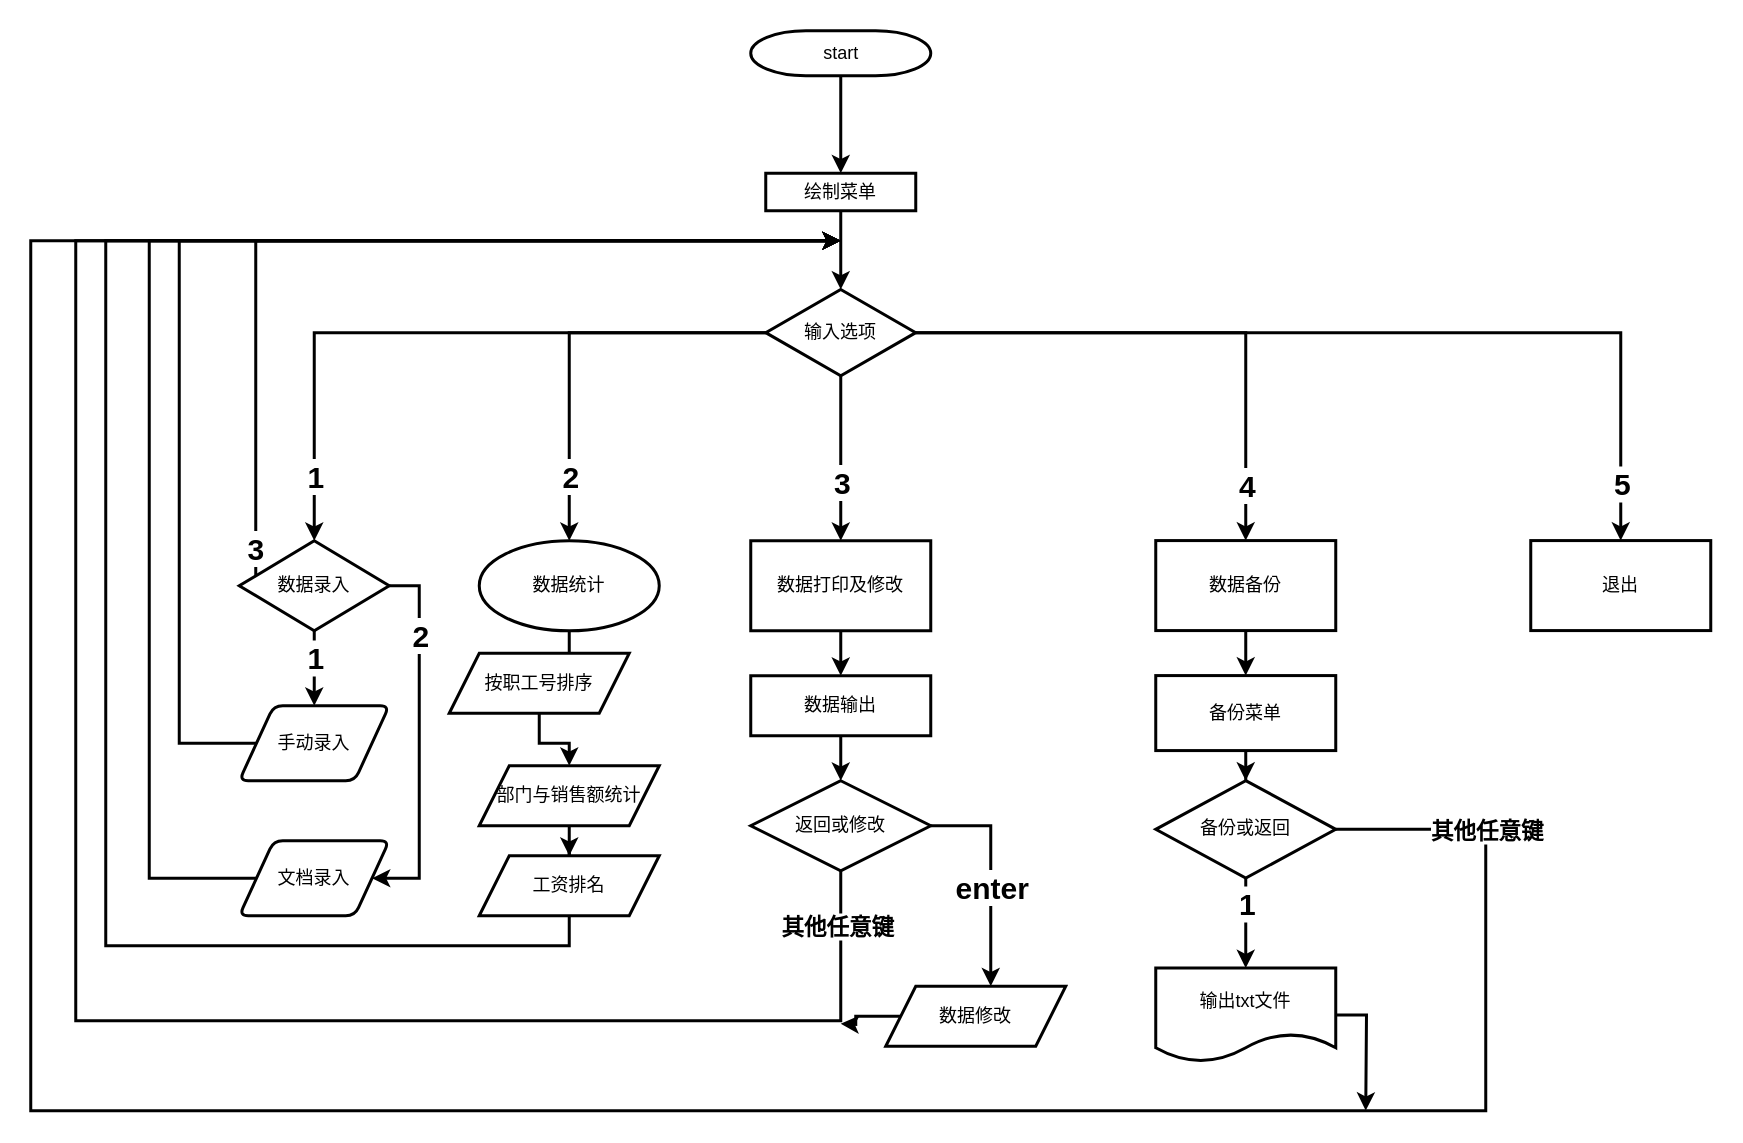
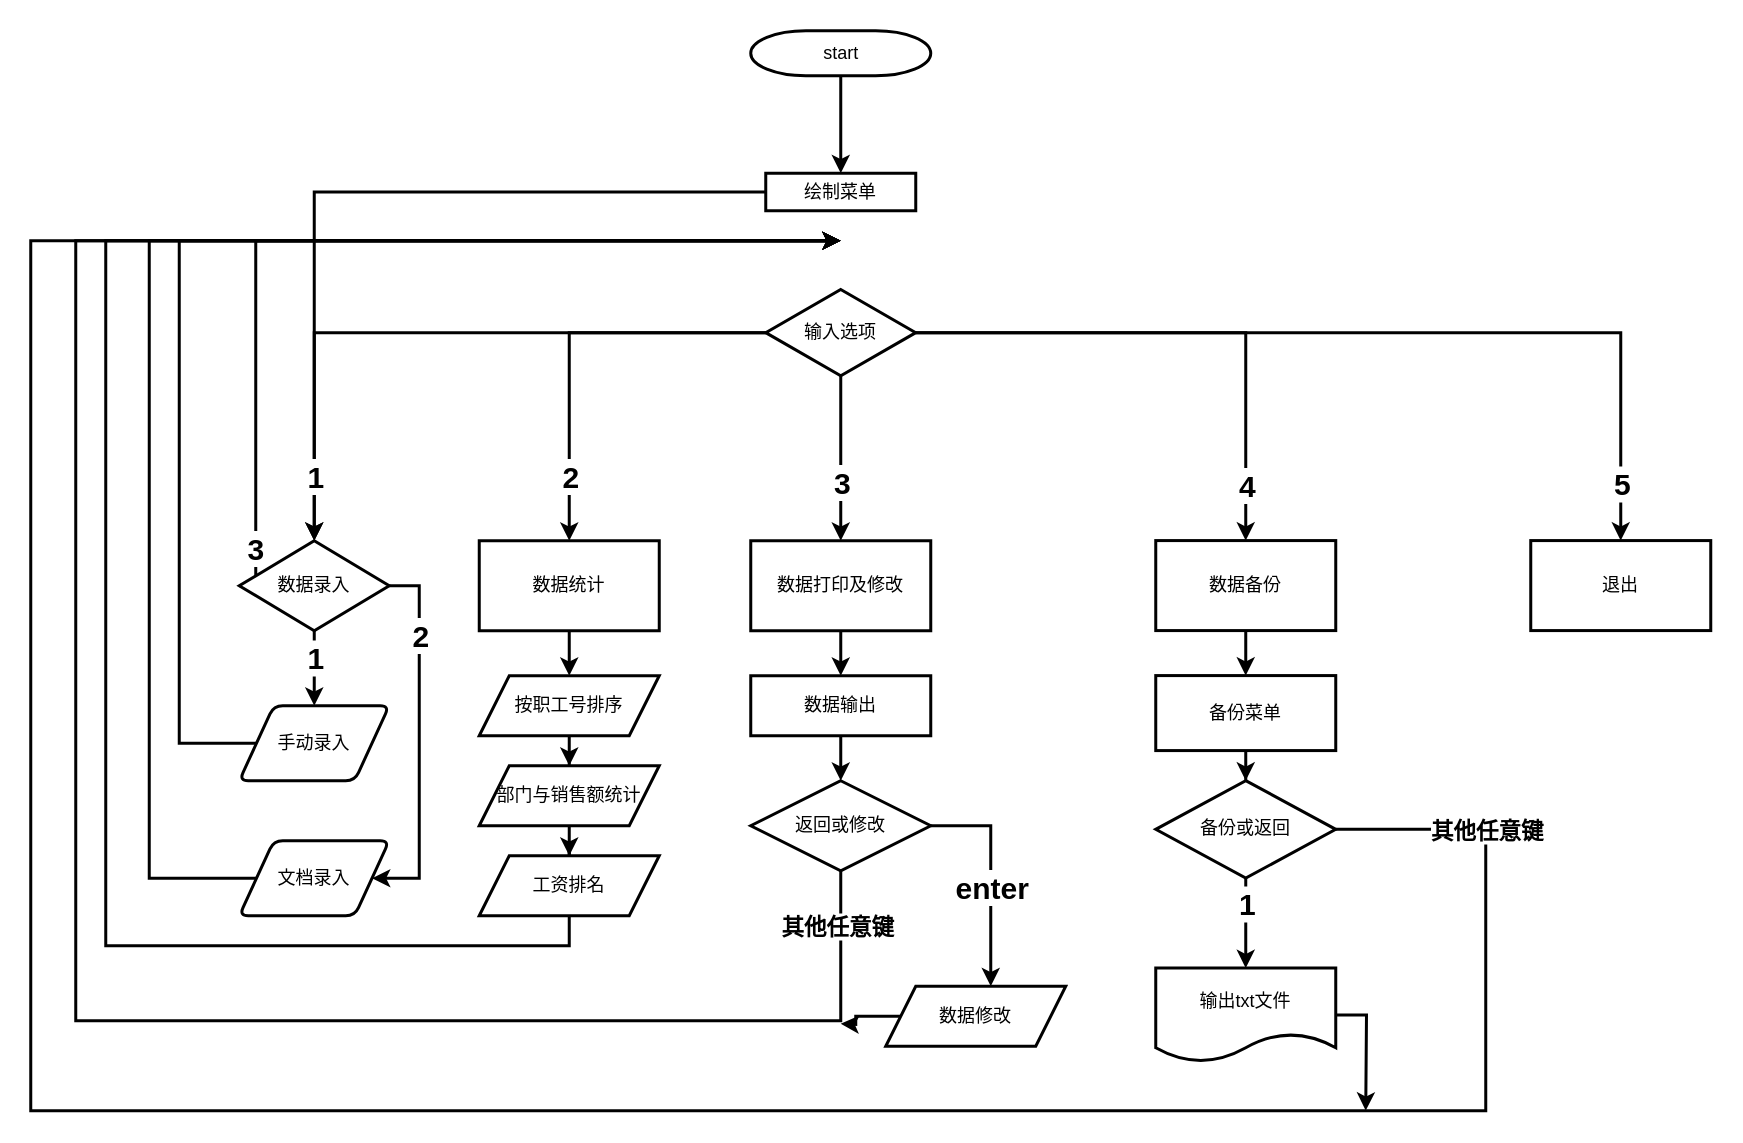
edge "绘制菜单" -> "输入选项": now "绘制菜单" -> "数据录入"
node "数据统计": shape ellipse -> rectangle
node "按职工号排序": moved (539, 683) -> (569, 706)
